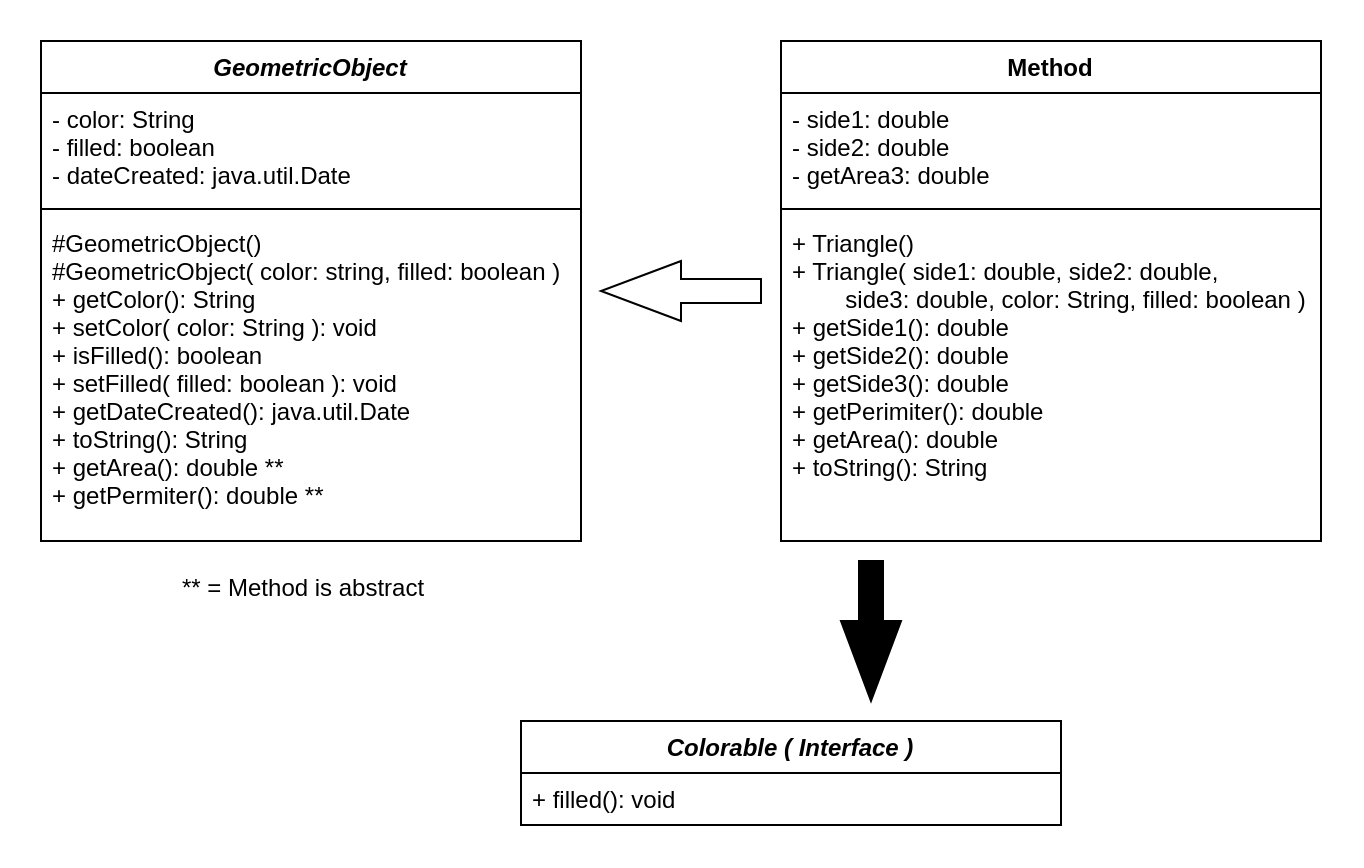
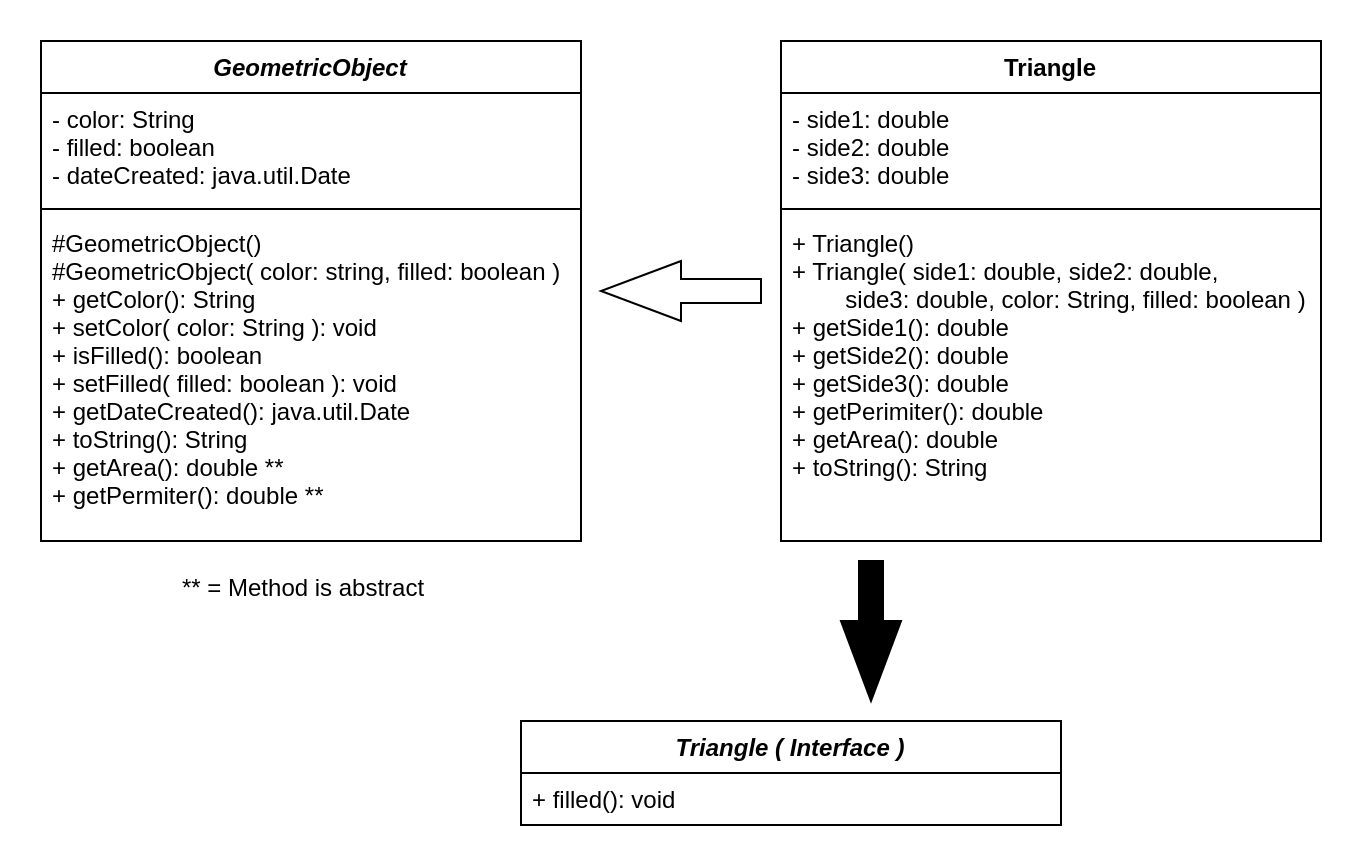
node "Method": label "Method" -> "Triangle"
node "- side1: double - side2: double - getArea3: double": label "- side1: double - side2: double - getArea3: double" -> "- side1: double - side2: double - side3: double"
node "Colorable ( Interface )": label "Colorable ( Interface )" -> "Triangle ( Interface )"
